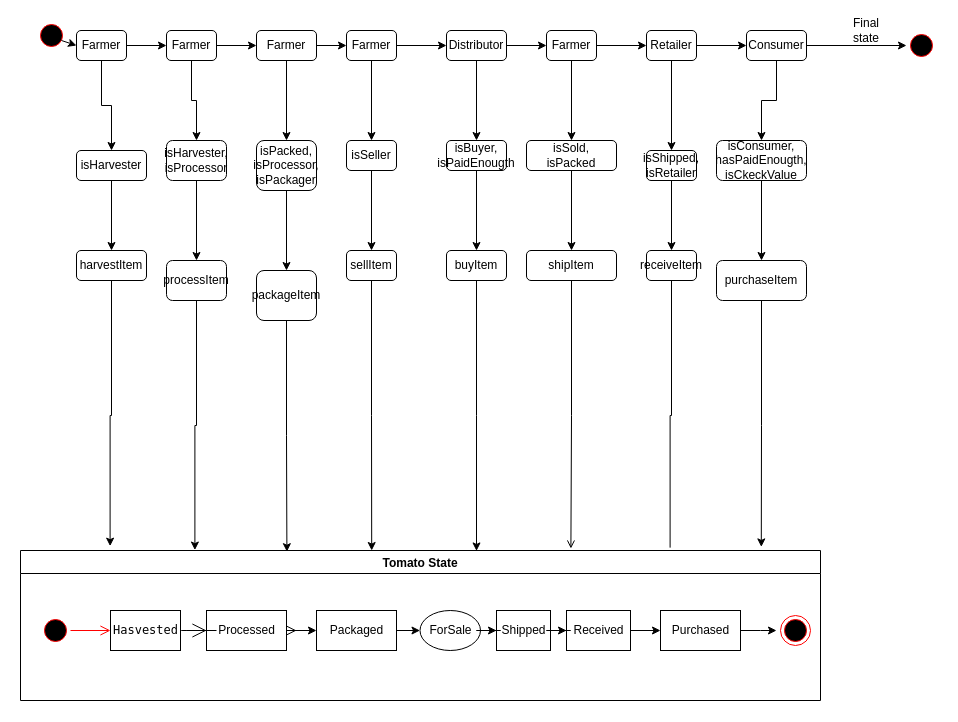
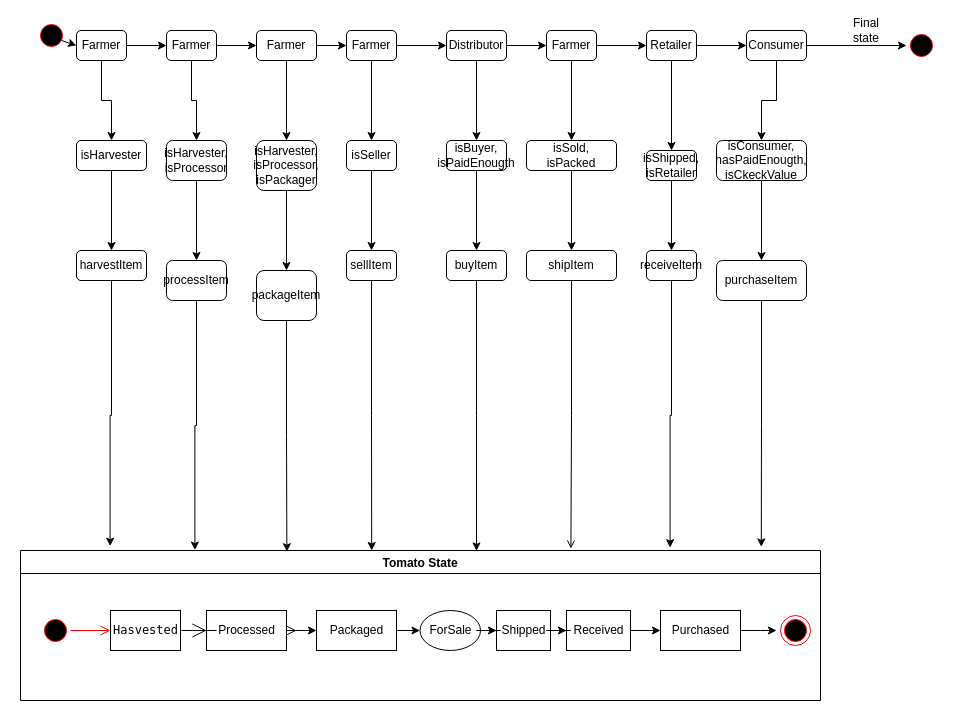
node "isHarvester": moved (112, 166) -> (112, 156)
node "isPacked, isProcessor, isPackager": label "isPacked, isProcessor, isPackager" -> "isHarvester, isProcessor, isPackager"
edge "receiveItem" -- "Tomato State": arrowhead none -> classic
